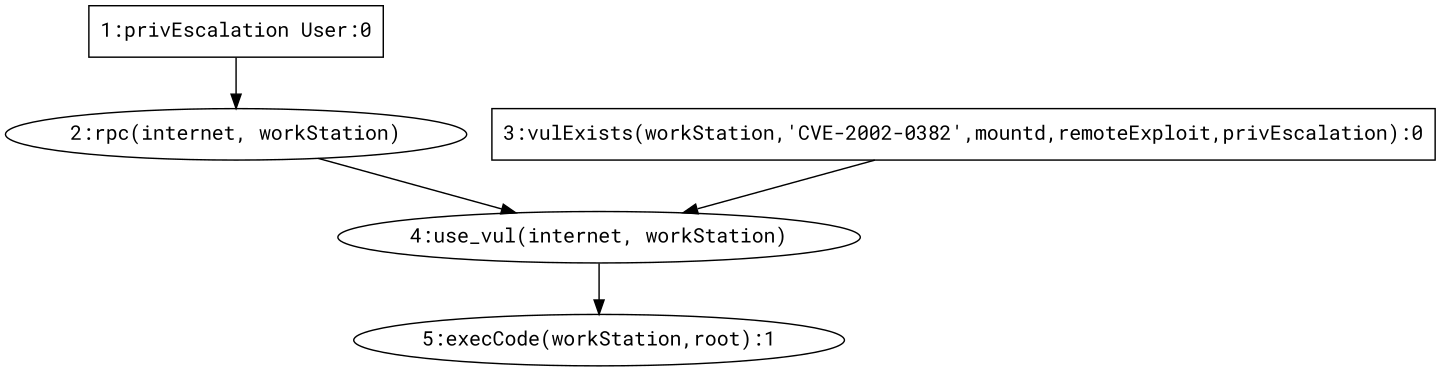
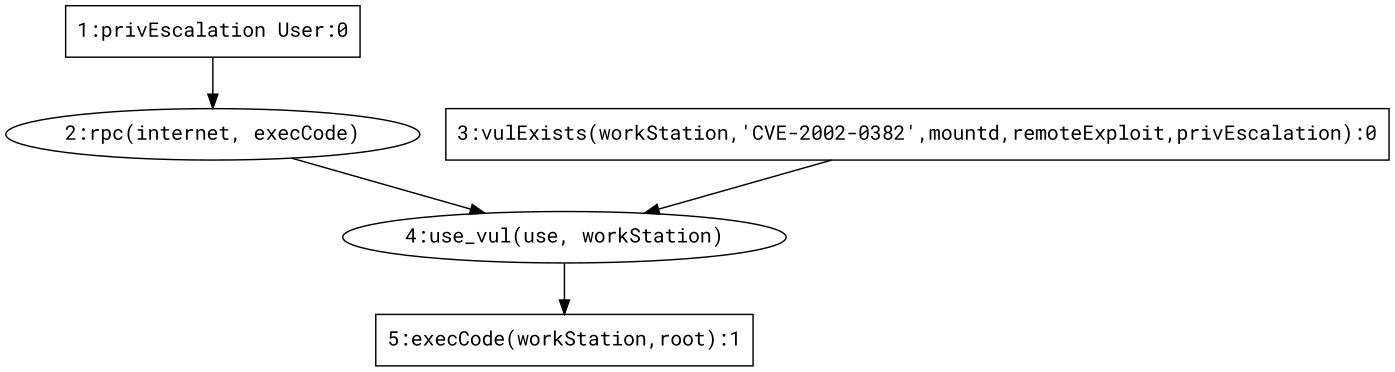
node "2:rpc(internet, workStation)": label "2:rpc(internet, workStation)" -> "2:rpc(internet, execCode)"
node "4:use_vul(internet, workStation)": label "4:use_vul(internet, workStation)" -> "4:use_vul(use, workStation)"
node "5:execCode(workStation,root):1": shape ellipse -> box
